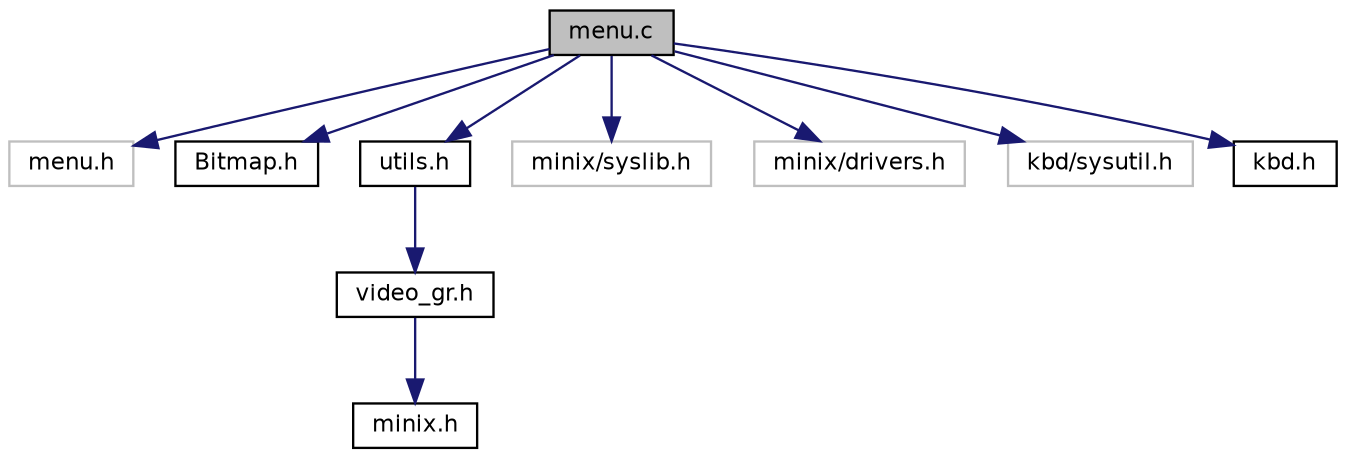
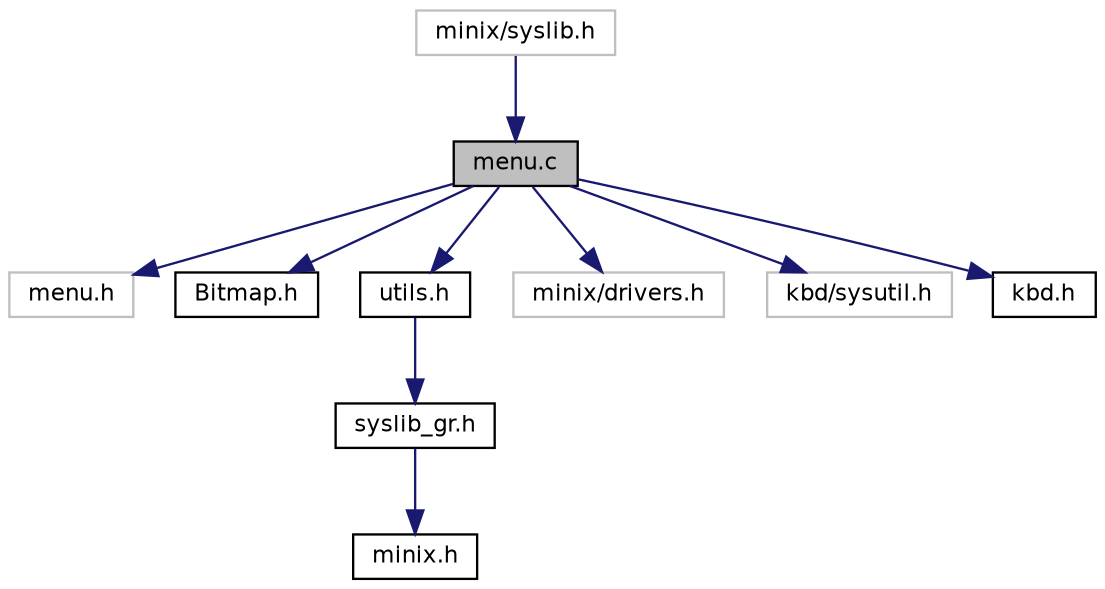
edge "menu.c" -> "minix/syslib.h": reversed
node "video_gr.h": label "video_gr.h" -> "syslib_gr.h"
